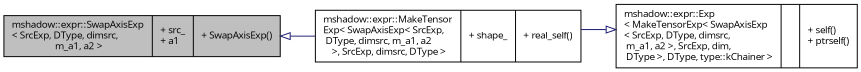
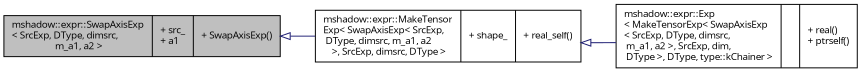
edge "mshadow::expr::MakeTensor" -> "mshadow::expr::Exp": reversed
node "mshadow::expr::Exp": text "+ self()" -> "+ real()"
